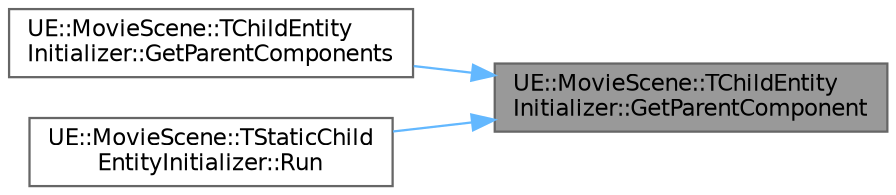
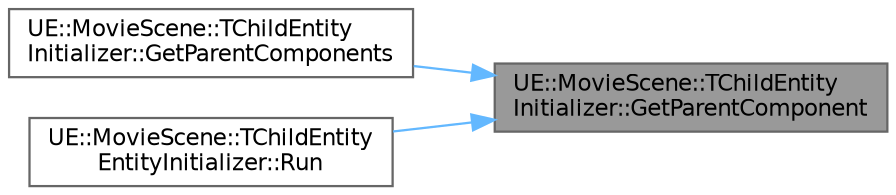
node "UE::MovieScene::TStaticChild EntityInitializer::Run": label "UE::MovieScene::TStaticChild EntityInitializer::Run" -> "UE::MovieScene::TChildEntity EntityInitializer::Run"
